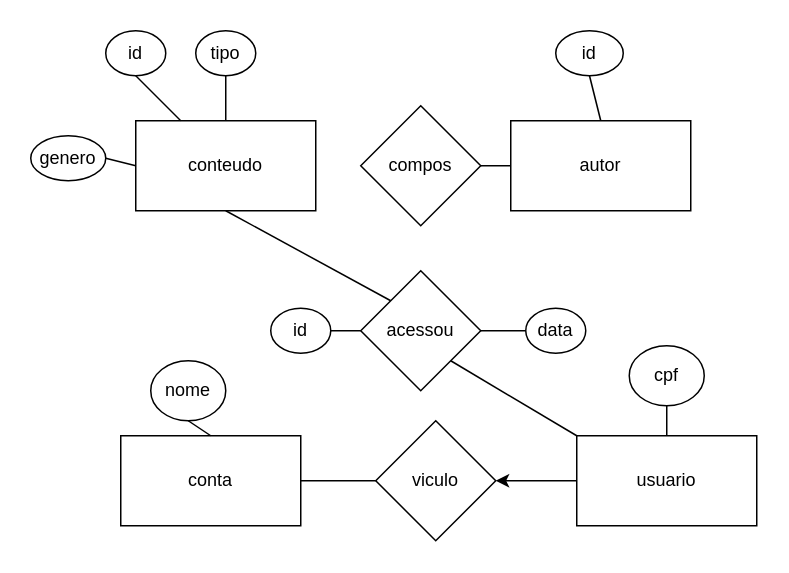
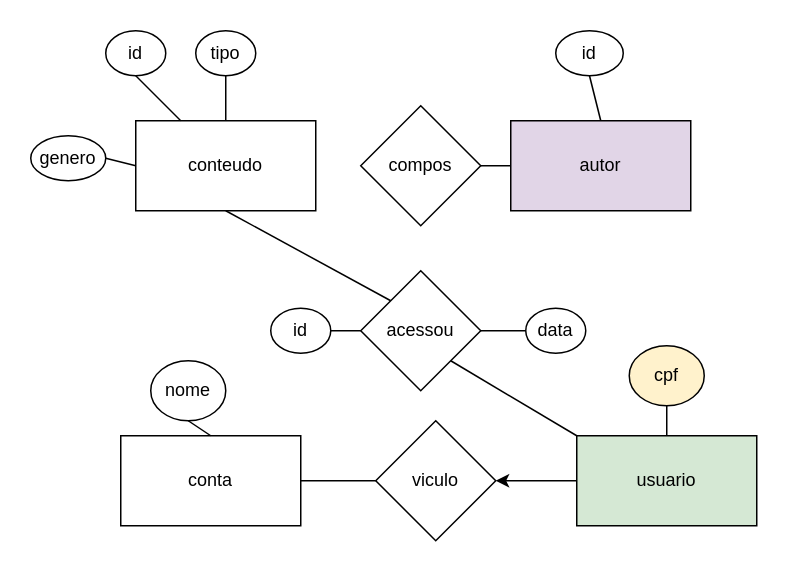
node "autor": fillcolor #ffffff -> #e1d5e7
node "cpf": fillcolor #ffffff -> #fff2cc
node "usuario": fillcolor #ffffff -> #d5e8d4
